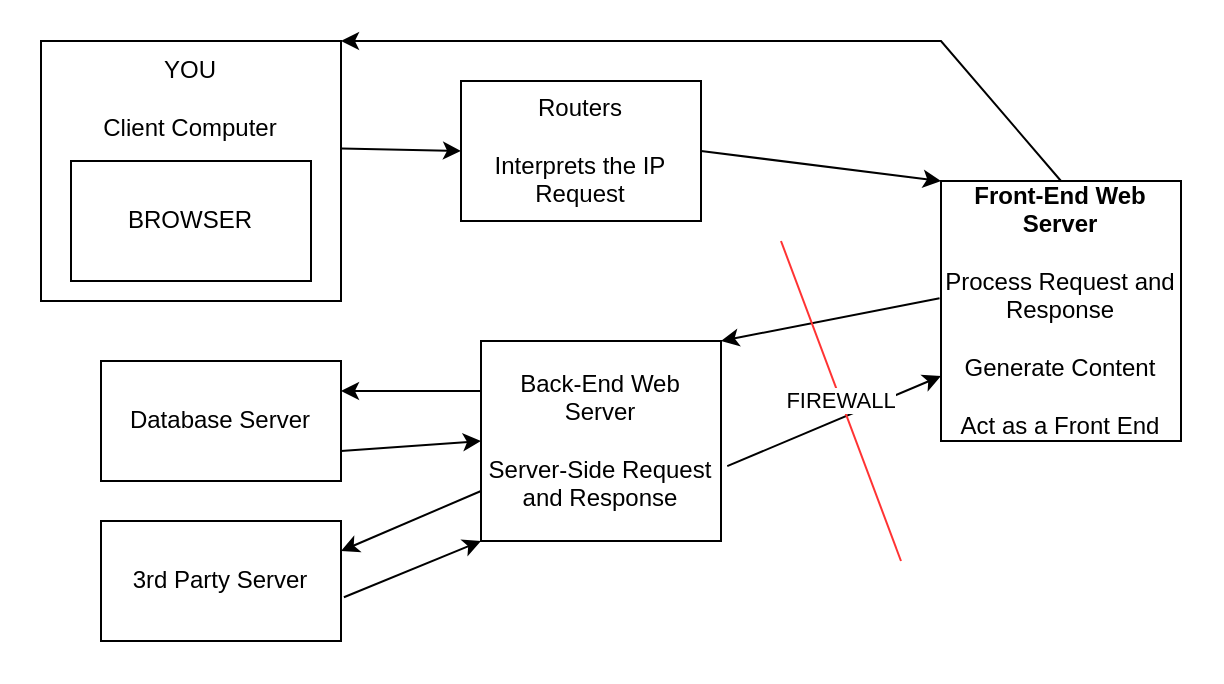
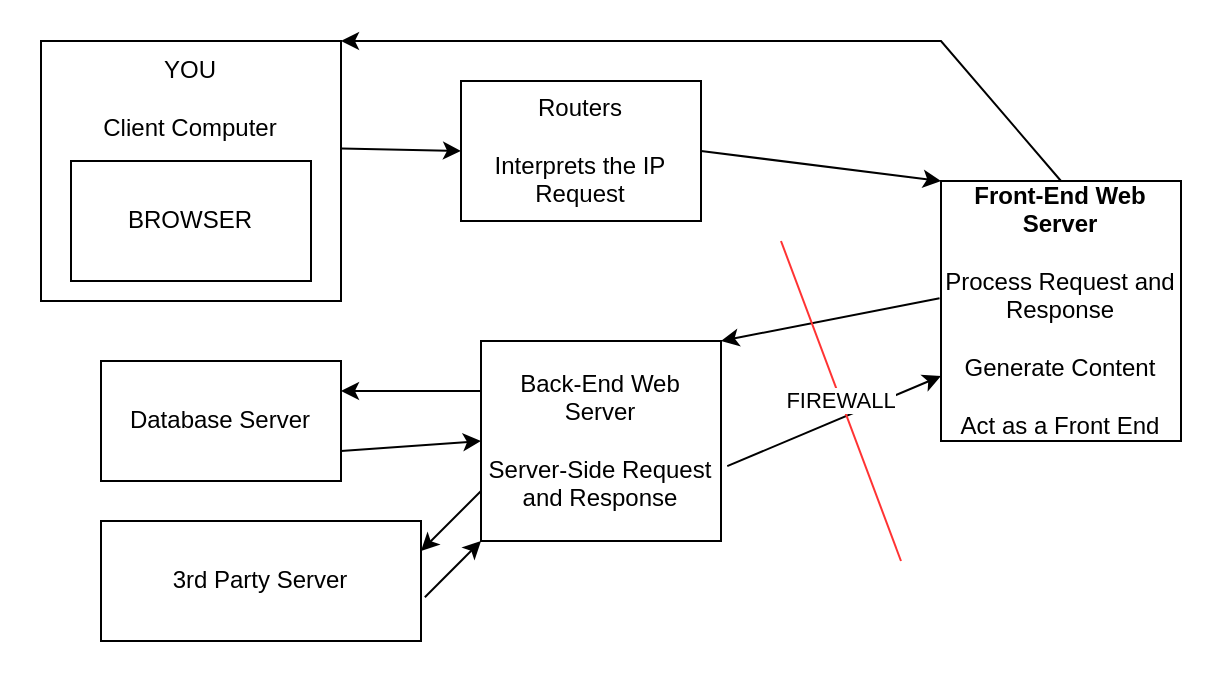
node "3rd Party Server": size 240x120 -> 320x120
